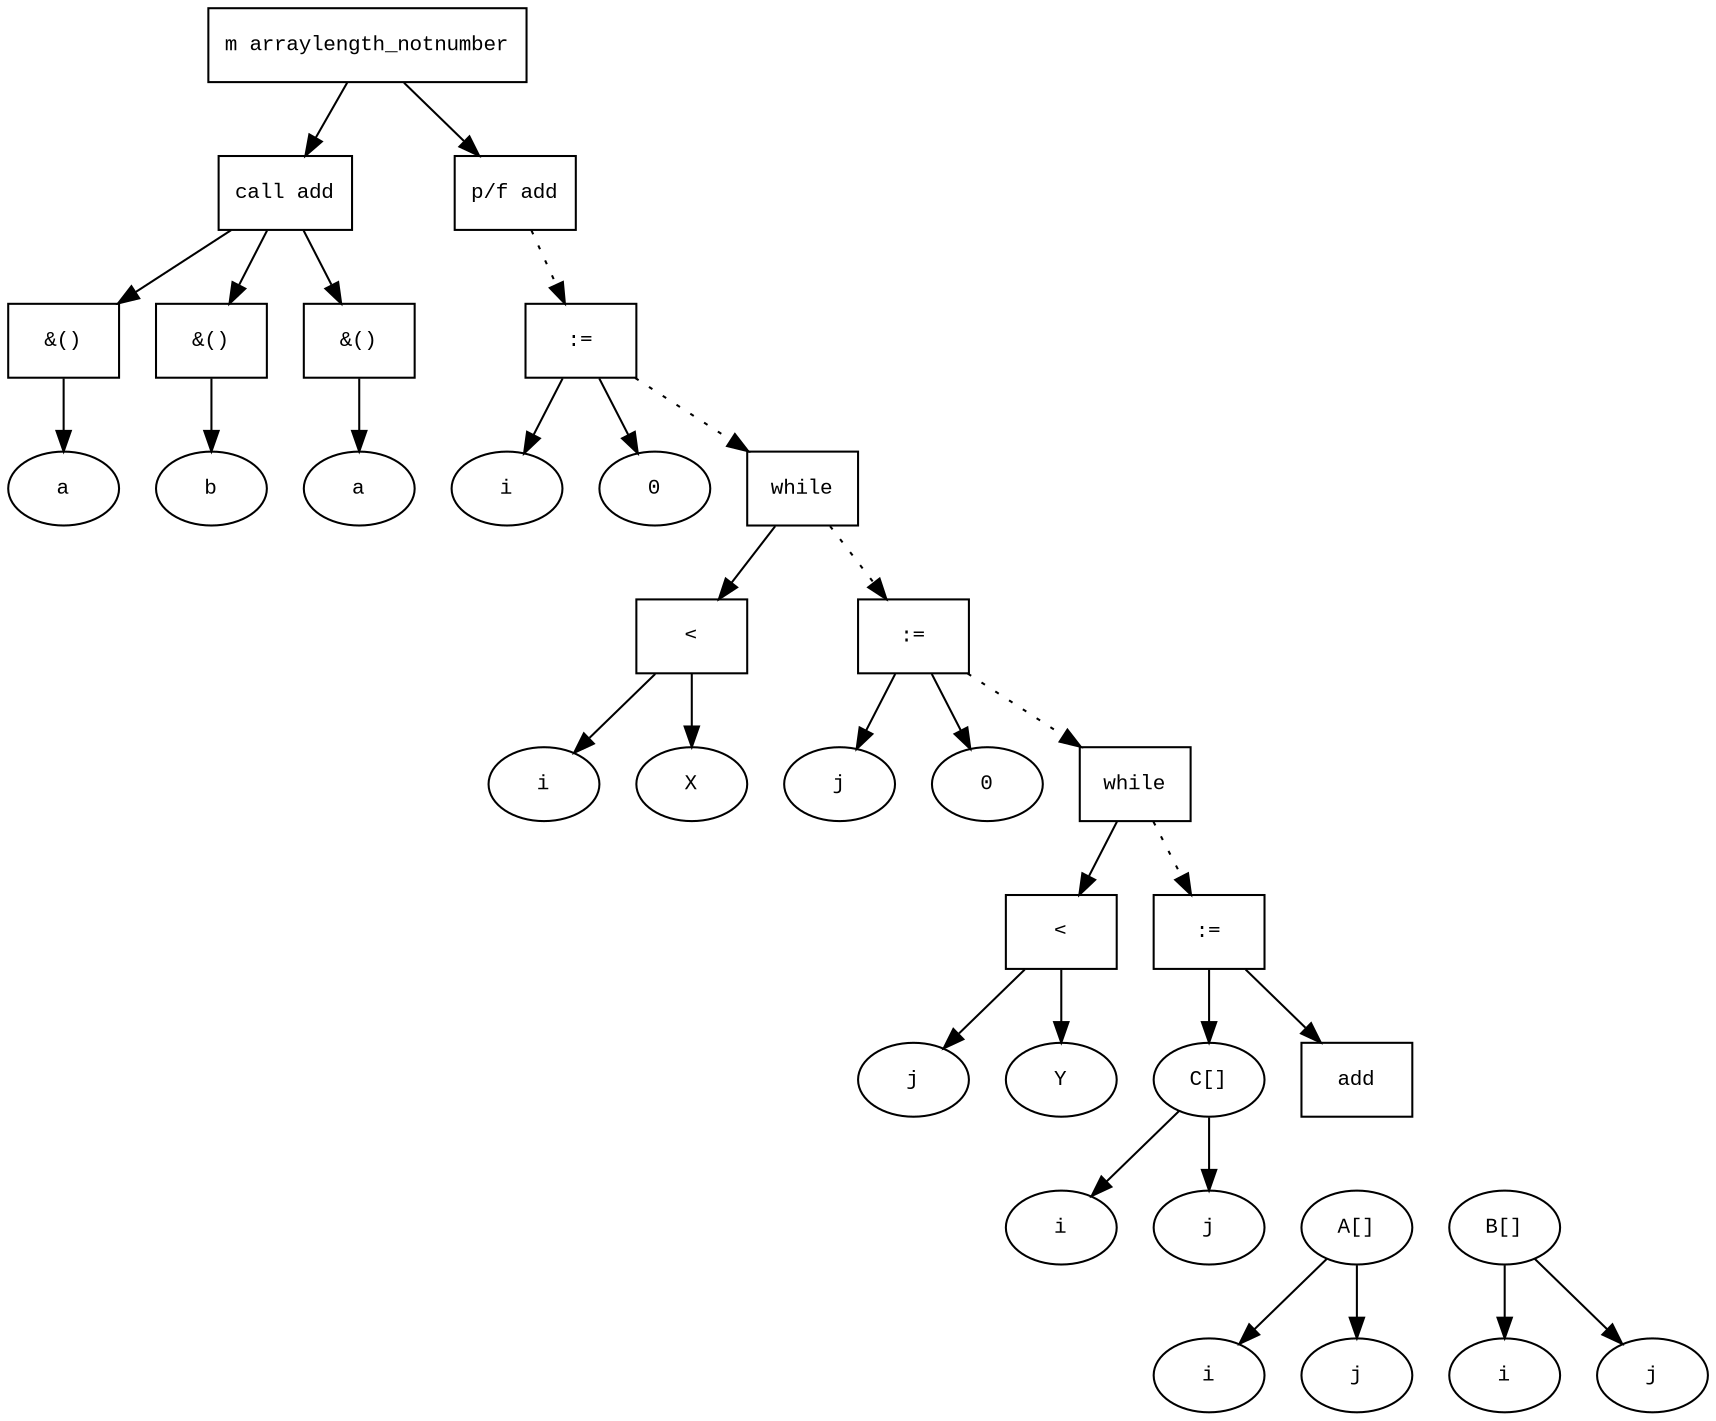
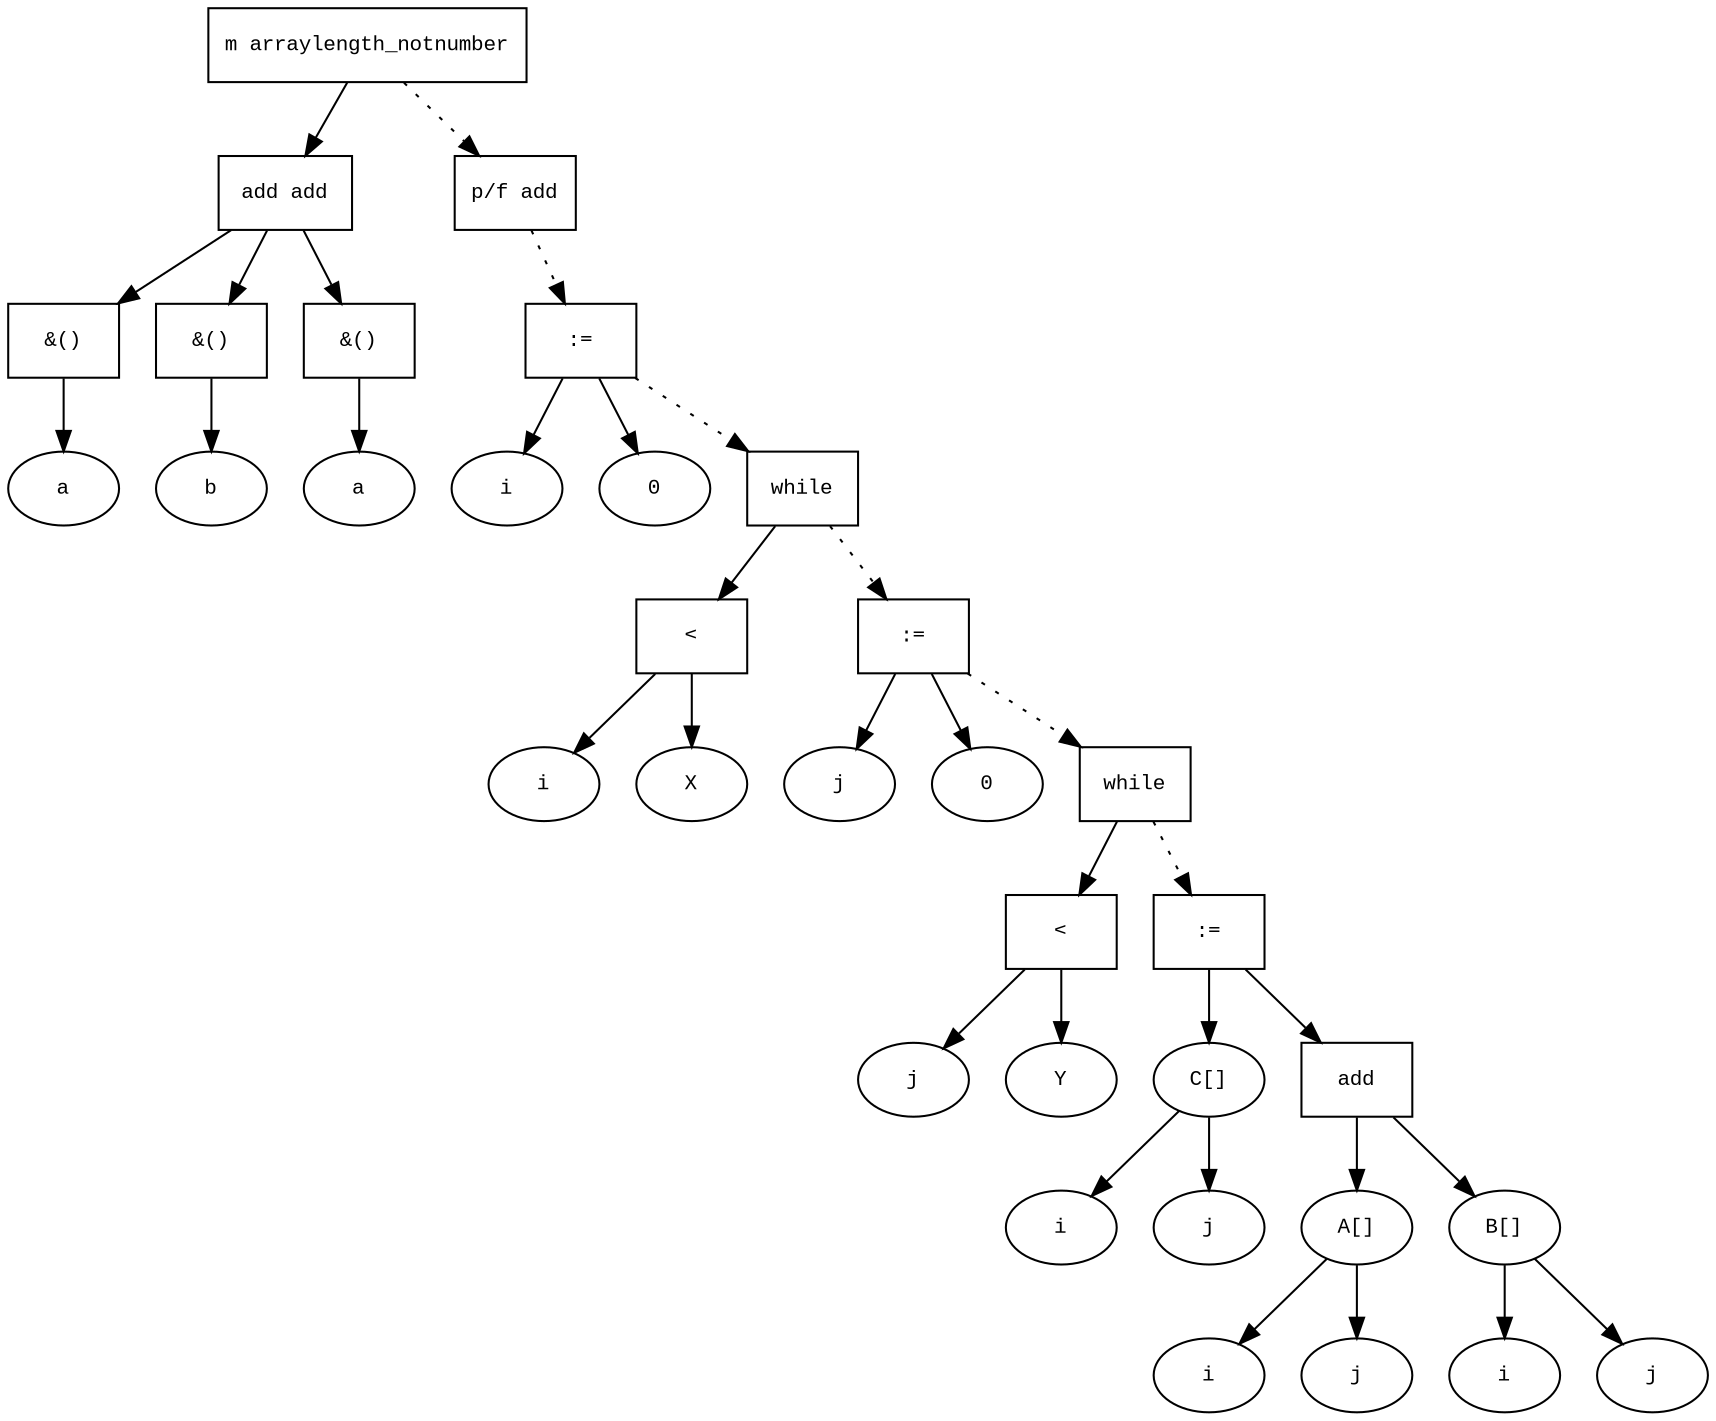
edge "m arraylength_notnumber" -> "p/f add": style solid -> dotted
node "call add": label "call add" -> "add add"
edge "add" -> "A[]": added
edge "add" -> "B[]": added
